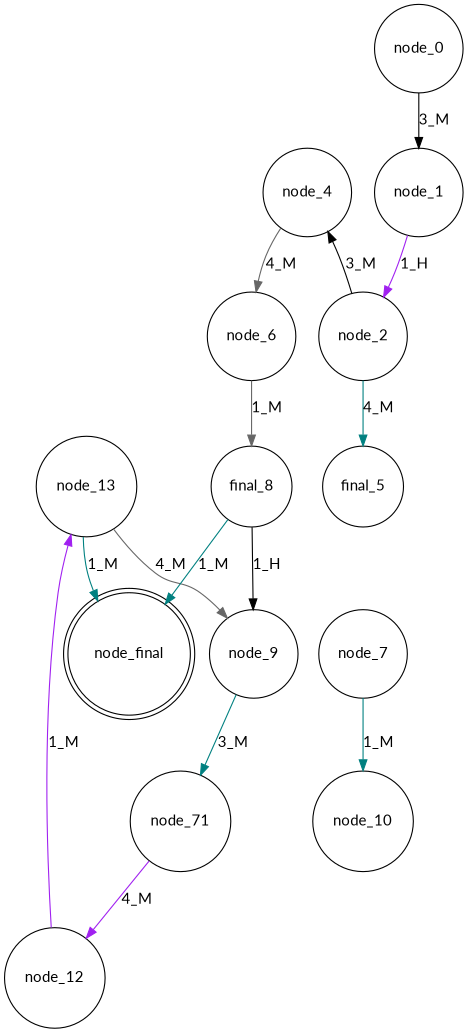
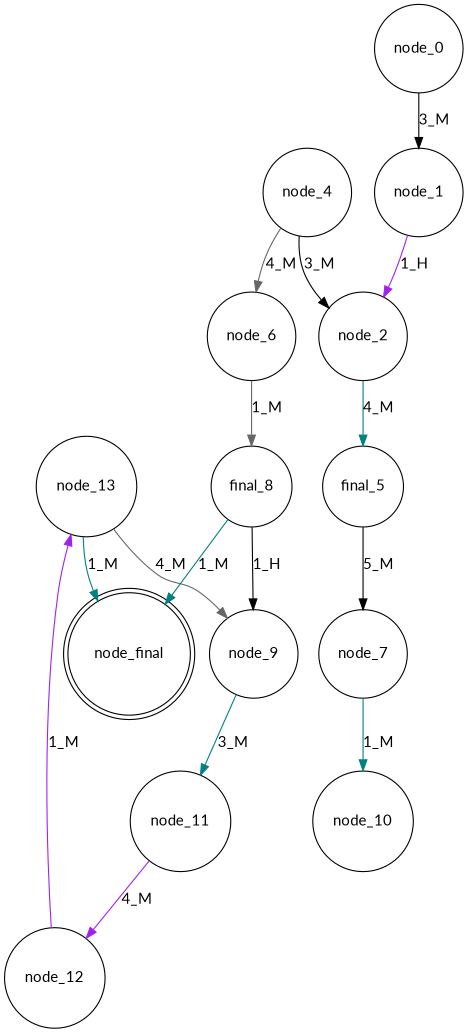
edge "node_2" -> "node_4": reversed
edge "final_5" -> "node_7": added, label "5_M"
node "node_71": label "node_71" -> "node_11"
